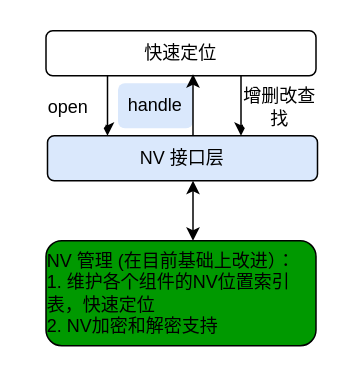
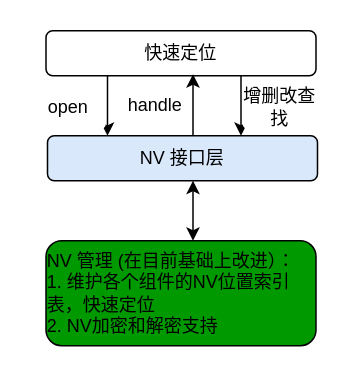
node "handle": fillcolor #dae8fc -> #ffffff
